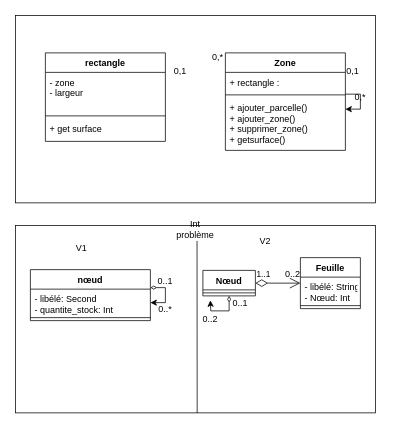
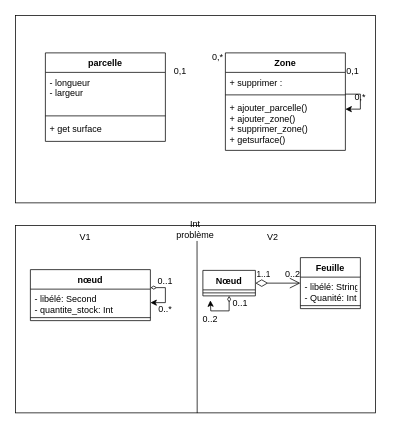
node "rectangle": label "rectangle" -> "parcelle"
node "- zone - largeur": label "- zone - largeur" -> "- longueur - largeur"
node "+ rectangle :": label "+ rectangle :" -> "+ supprimer :"
node "V2": moved (285, 240) -> (293, 237)
node "V1": moved (102, 248) -> (105, 237)
node "- libélé: String - Nœud: Int": label "- libélé: String - Nœud: Int" -> "- libélé: String - Quanité: Int"
